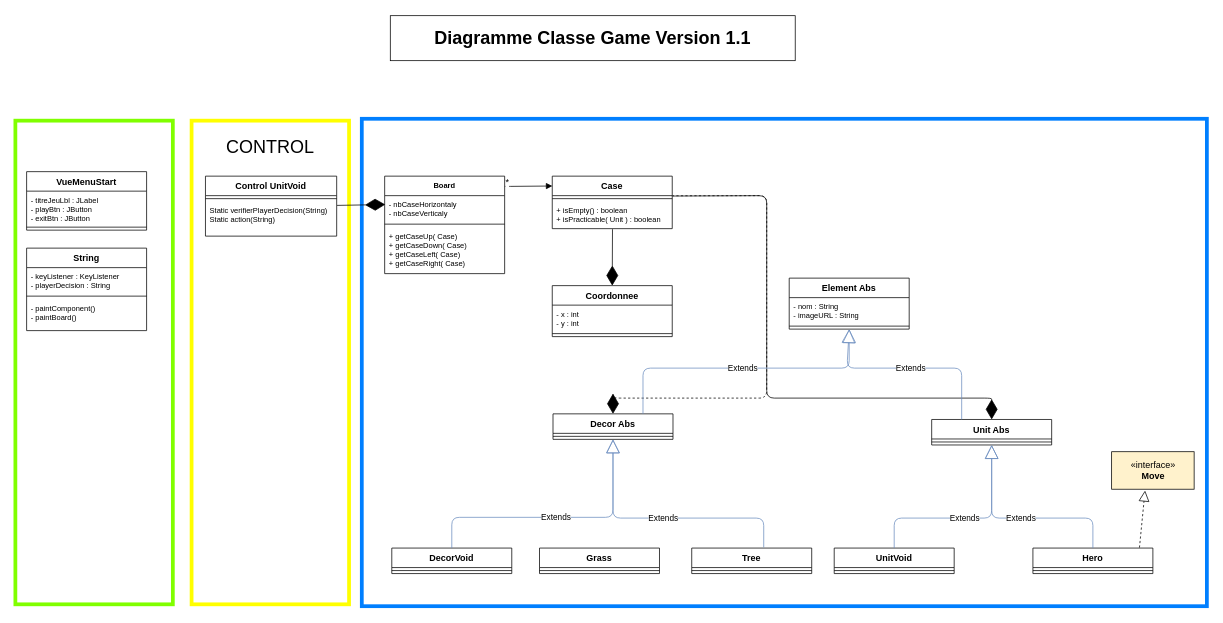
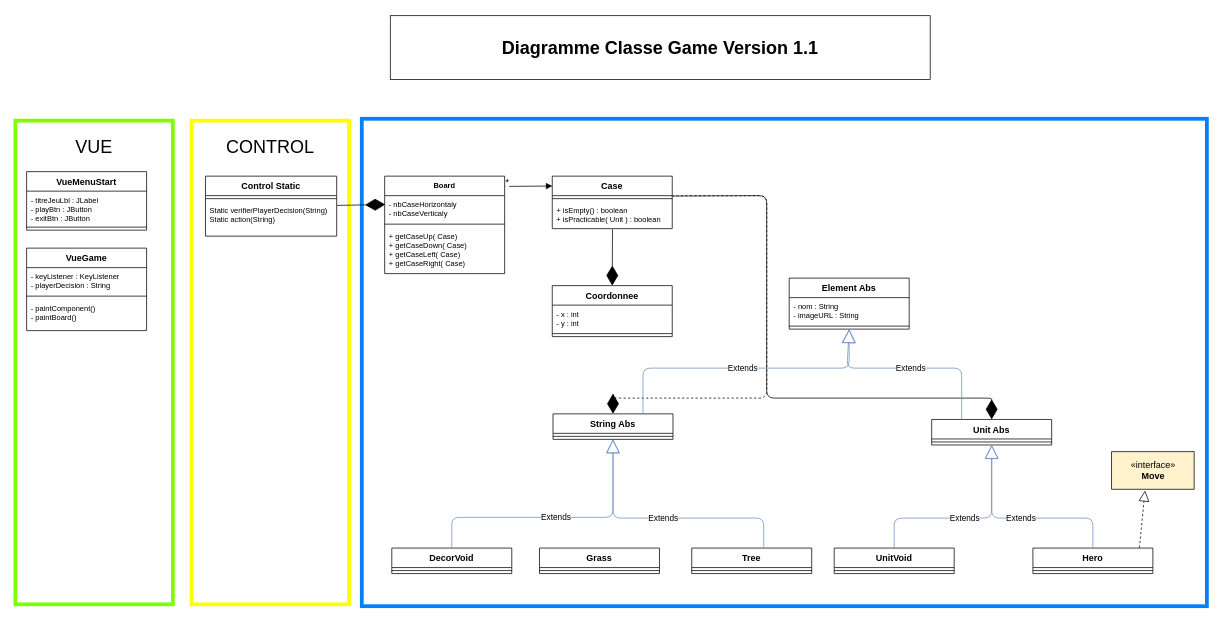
node "Diagramme Classe Game Version 1.1": size 405x45 -> 540x64
node "VUE": added
node "Control UnitVoid": label "Control UnitVoid" -> "Control Static"
node "String": label "String" -> "VueGame"
node "Decor Abs": label "Decor Abs" -> "String Abs"
